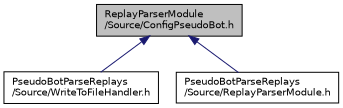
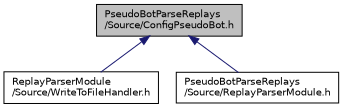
node "ReplayParserModule /Source/ConfigPseudoBot.h": label "ReplayParserModule /Source/ConfigPseudoBot.h" -> "PseudoBotParseReplays /Source/ConfigPseudoBot.h"
node "PseudoBotParseReplays /Source/WriteToFileHandler.h": label "PseudoBotParseReplays /Source/WriteToFileHandler.h" -> "ReplayParserModule /Source/WriteToFileHandler.h"
